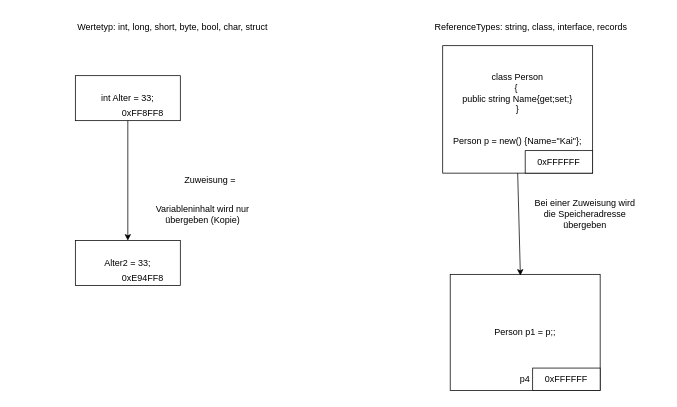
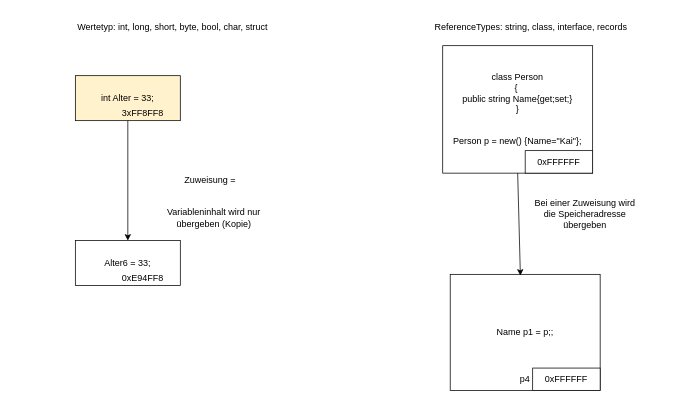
node "int Alter = 33;": fillcolor #ffffff -> #fff2cc
node "0xFF8FF8": label "0xFF8FF8" -> "3xFF8FF8"
node "Variableninhalt wird nur übergeben (Kopie)": moved (203, 214) -> (214, 218)
node "Alter2 = 33;": label "Alter2 = 33;" -> "Alter6 = 33;"
node "Person p1 = p;;": label "Person p1 = p;;" -> "Name p1 = p;;"
